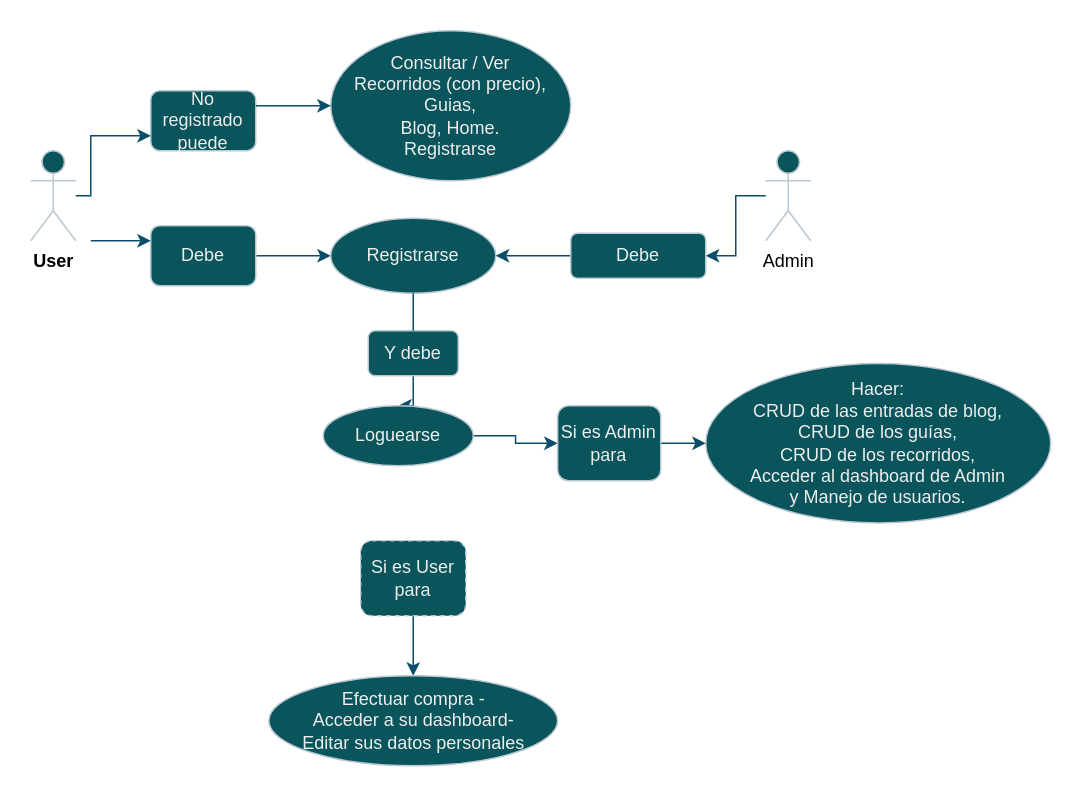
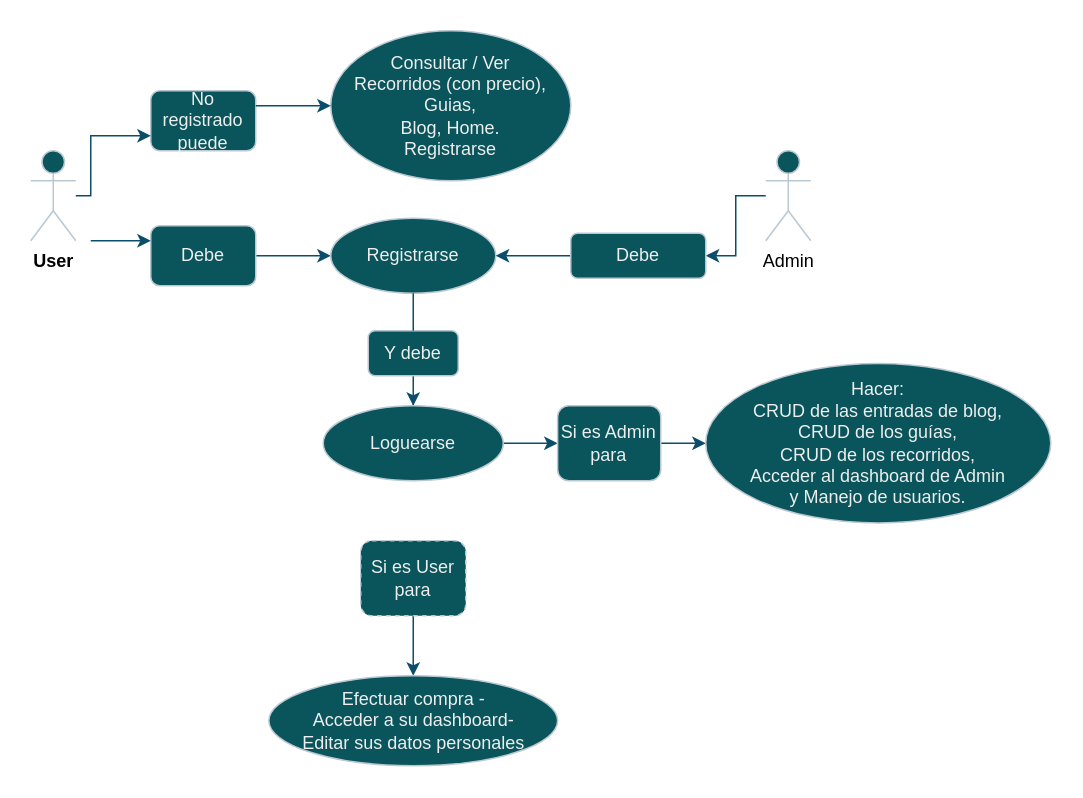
node "Loguearse": size 150x60 -> 180x75
